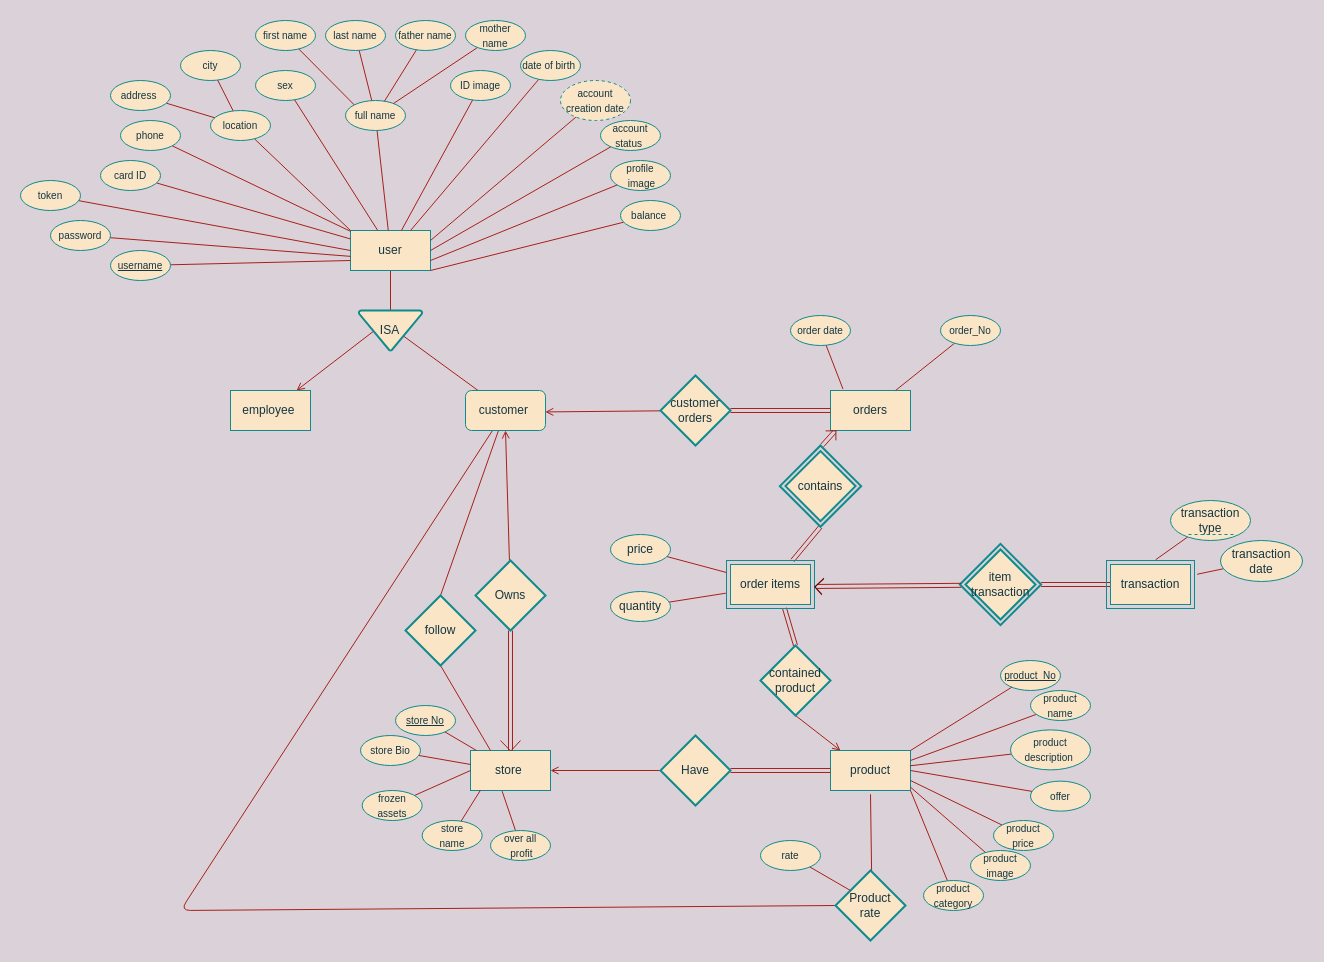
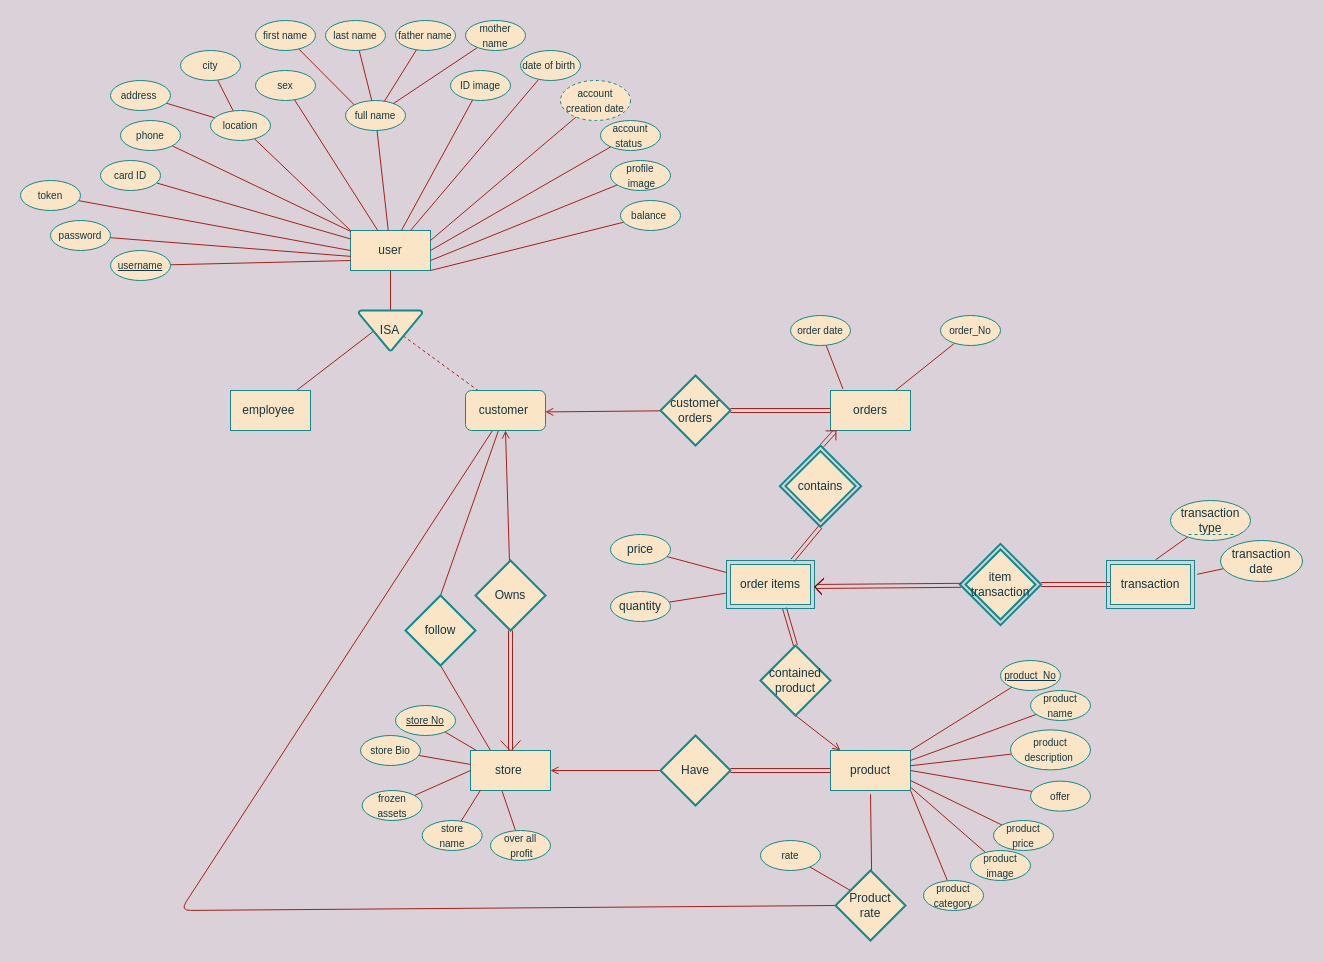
edge "ISA" -- "customer": style solid -> dashed
edge "ISA" -> "employee": arrowhead open -> none
